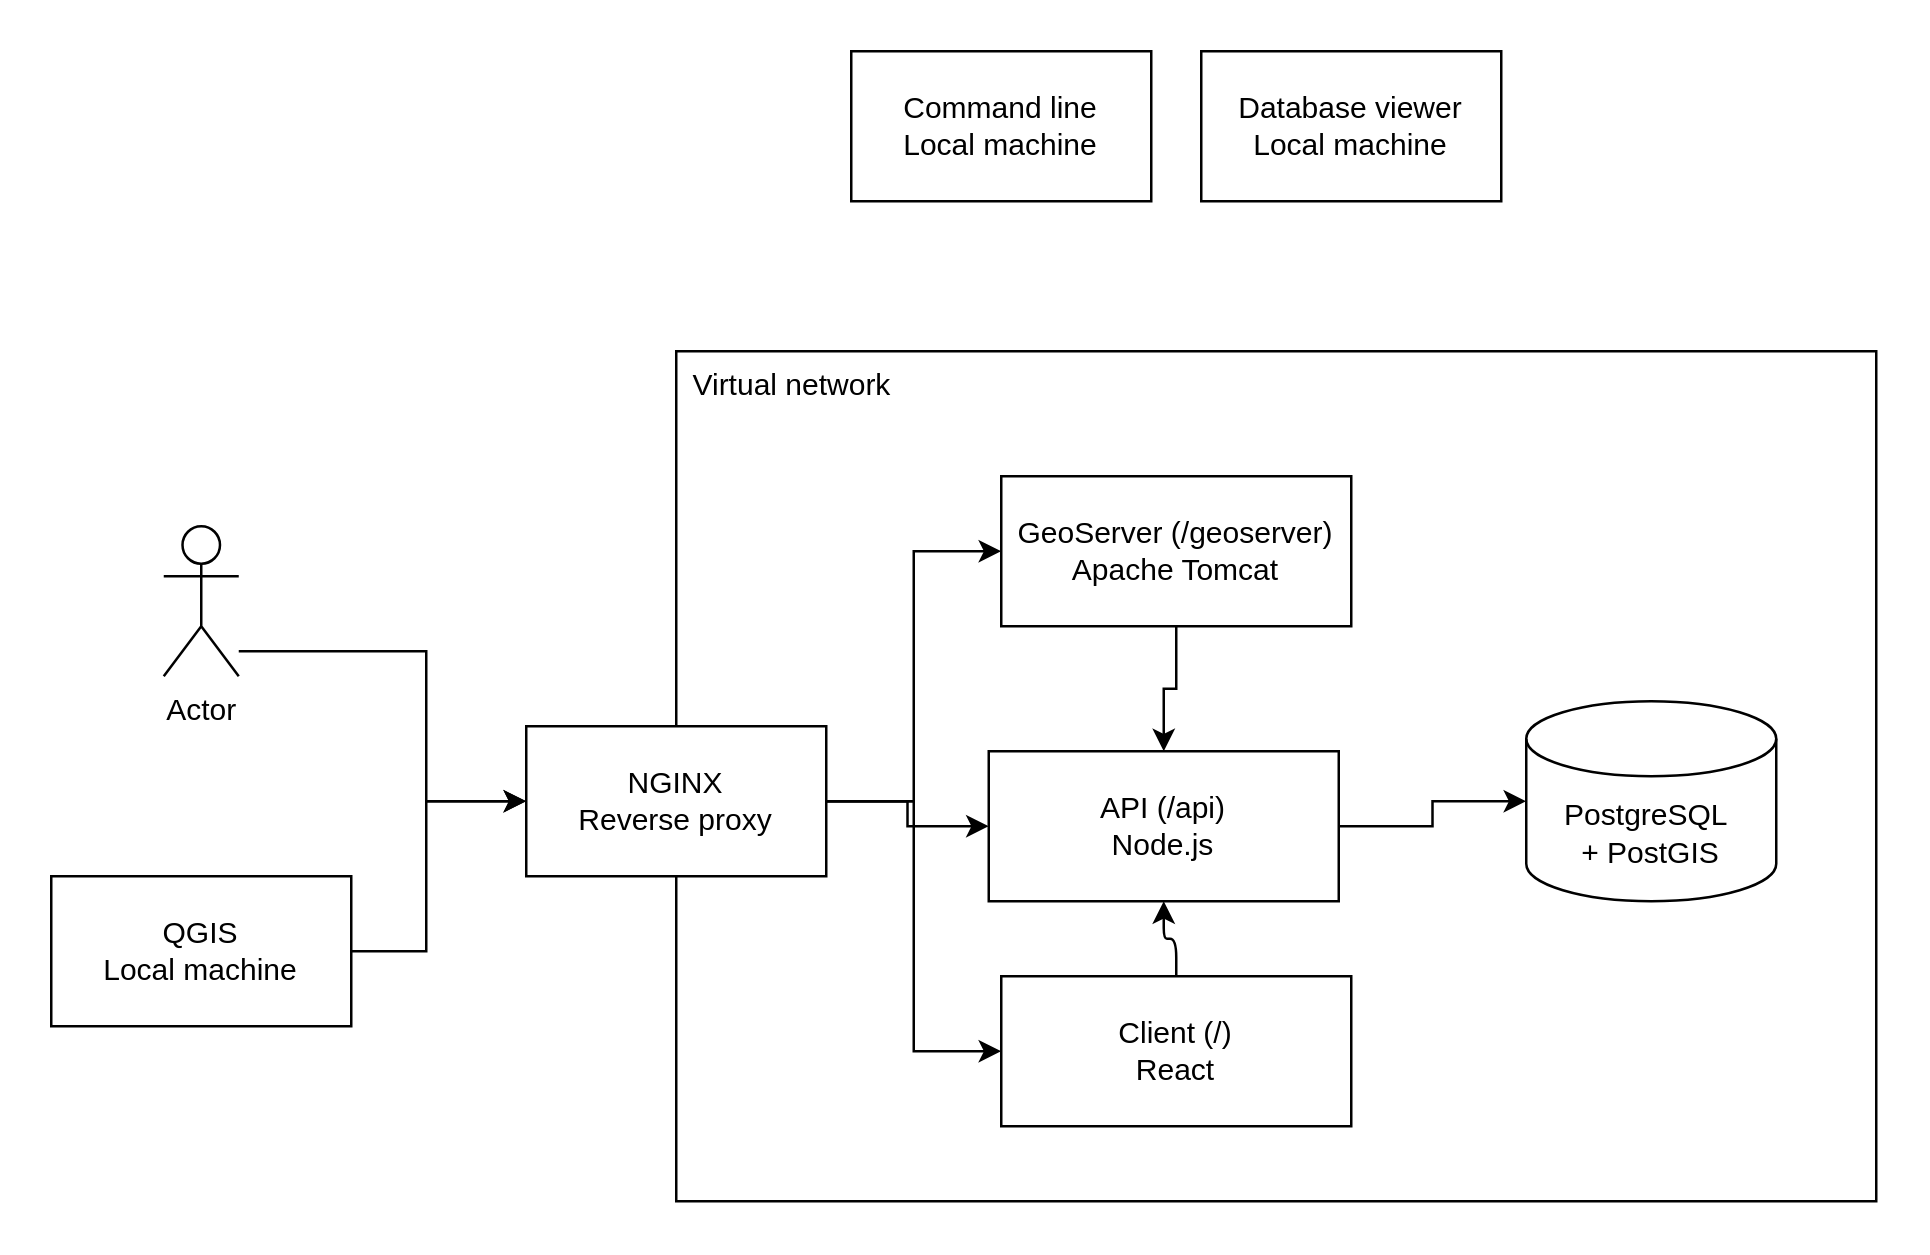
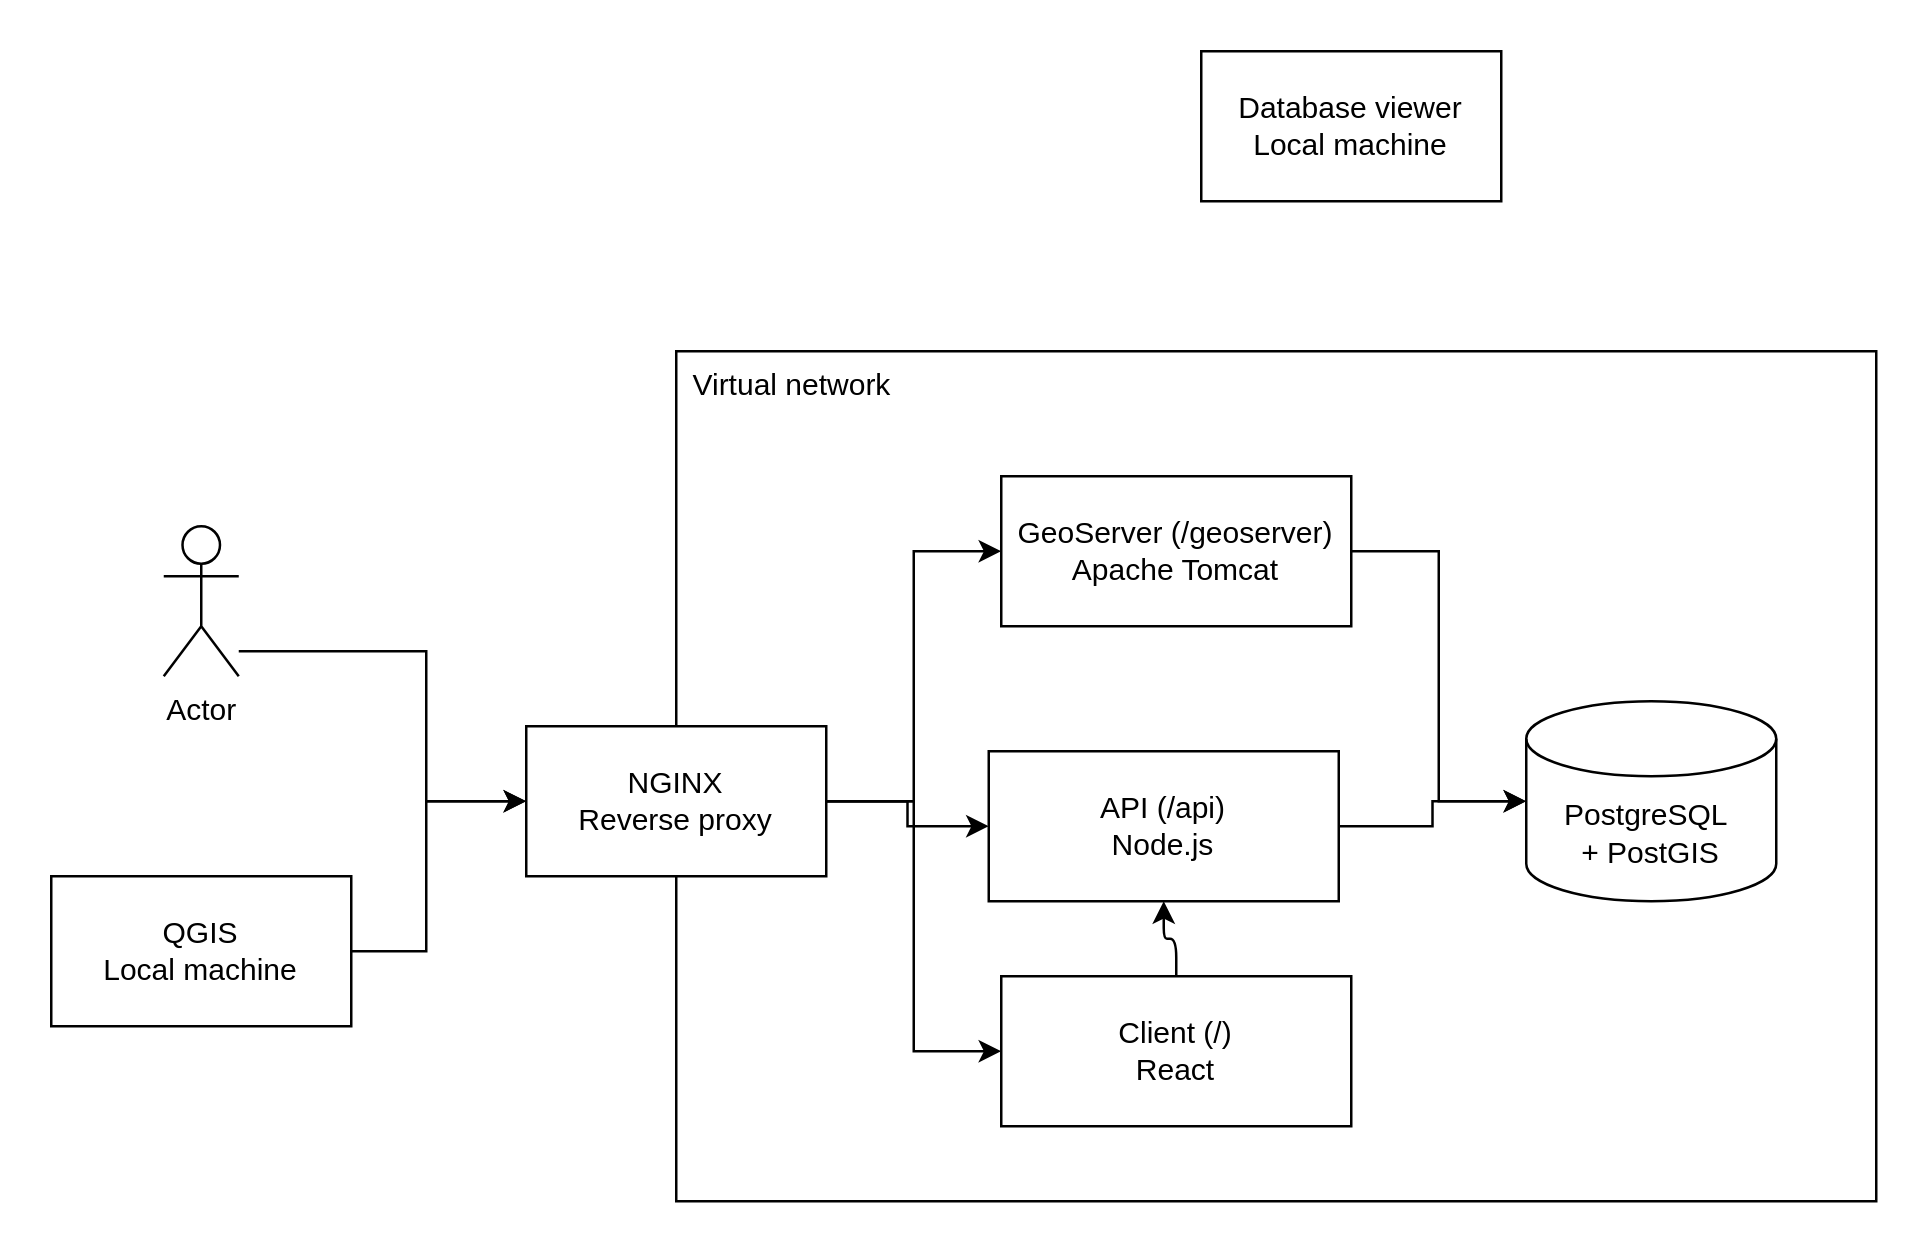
node "Command line Local machine": removed
edge "GeoServer (/geoserver) Apache Tomcat" -> "API (/api) Node.js": now "GeoServer (/geoserver) Apache Tomcat" -> "PostgreSQL + PostGIS"
